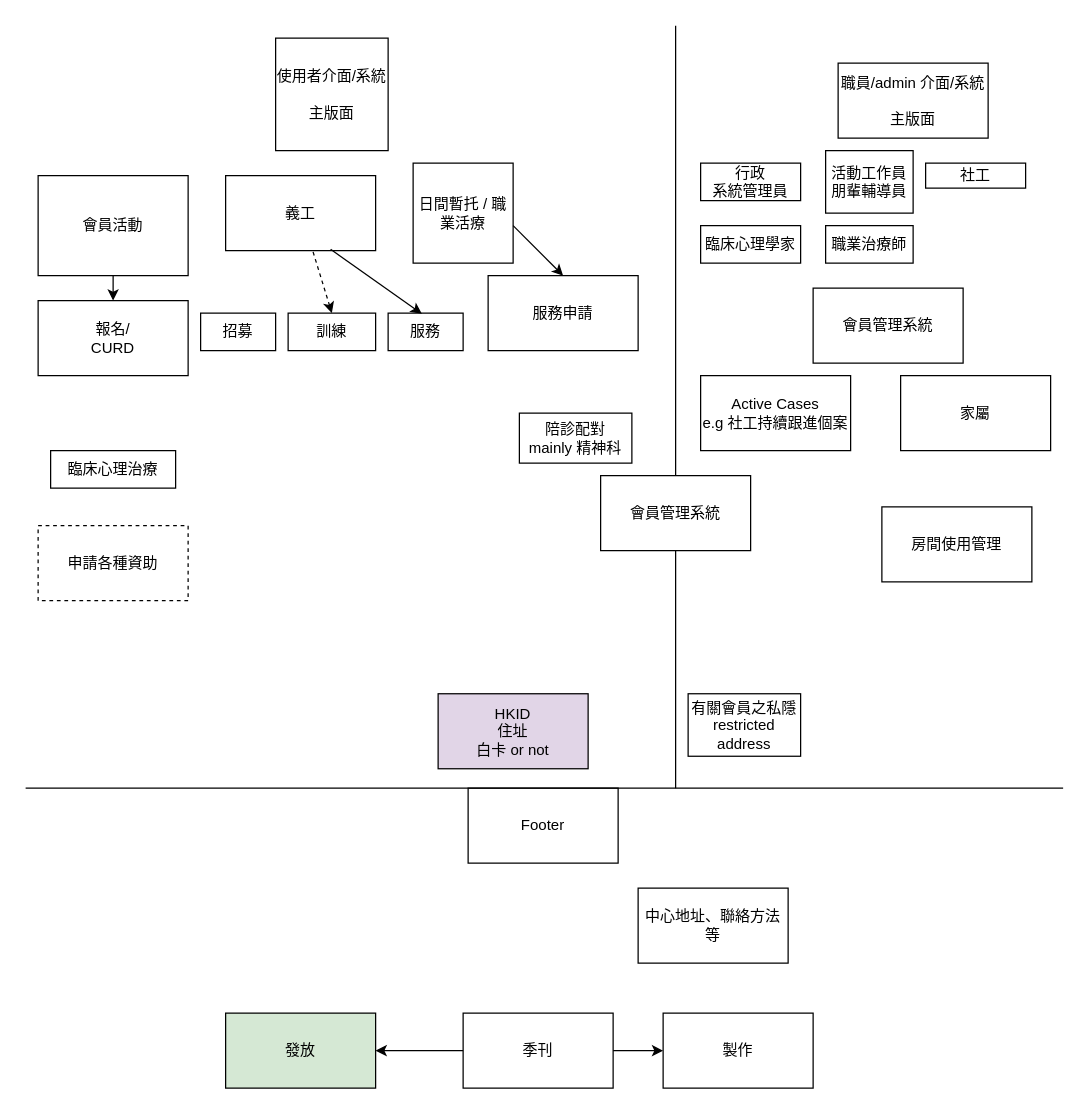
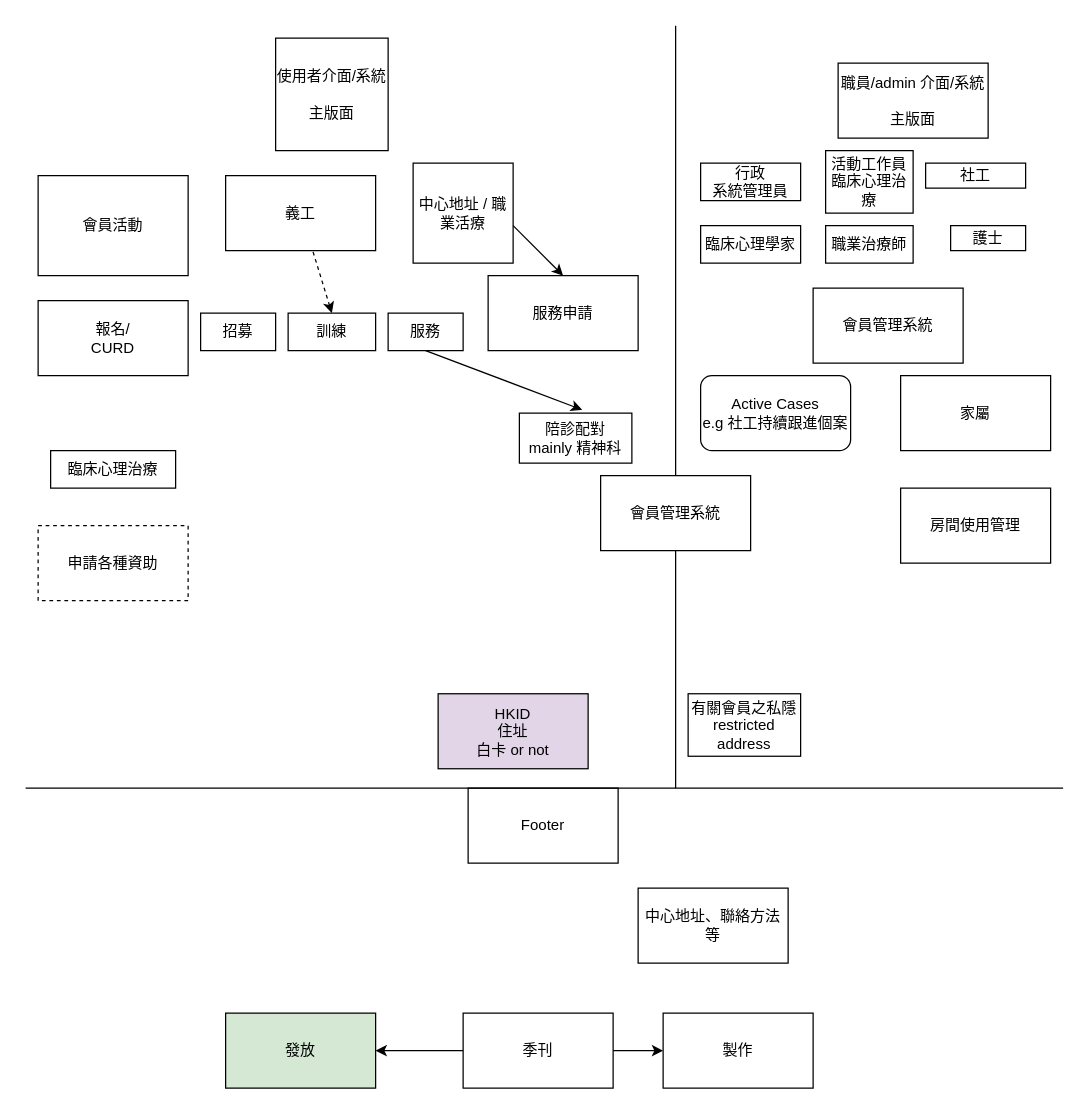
node "活動工作員 朋輩輔導員": label "活動工作員 朋輩輔導員" -> "活動工作員 臨床心理治療"
node "日間暫托 / 職業活療": label "日間暫托 / 職業活療" -> "中心地址 / 職業活療"
node "護士": added
edge "義工" -> "服務": removed
edge "會員活動" -> "報名/ CURD": removed
edge "服務" -> "陪診配對 mainly 精神科": added
node "Active Cases e.g 社工持續跟進個案": shape rectangle -> rounded rectangle
node "房間使用管理": moved (957, 544) -> (976, 526)
